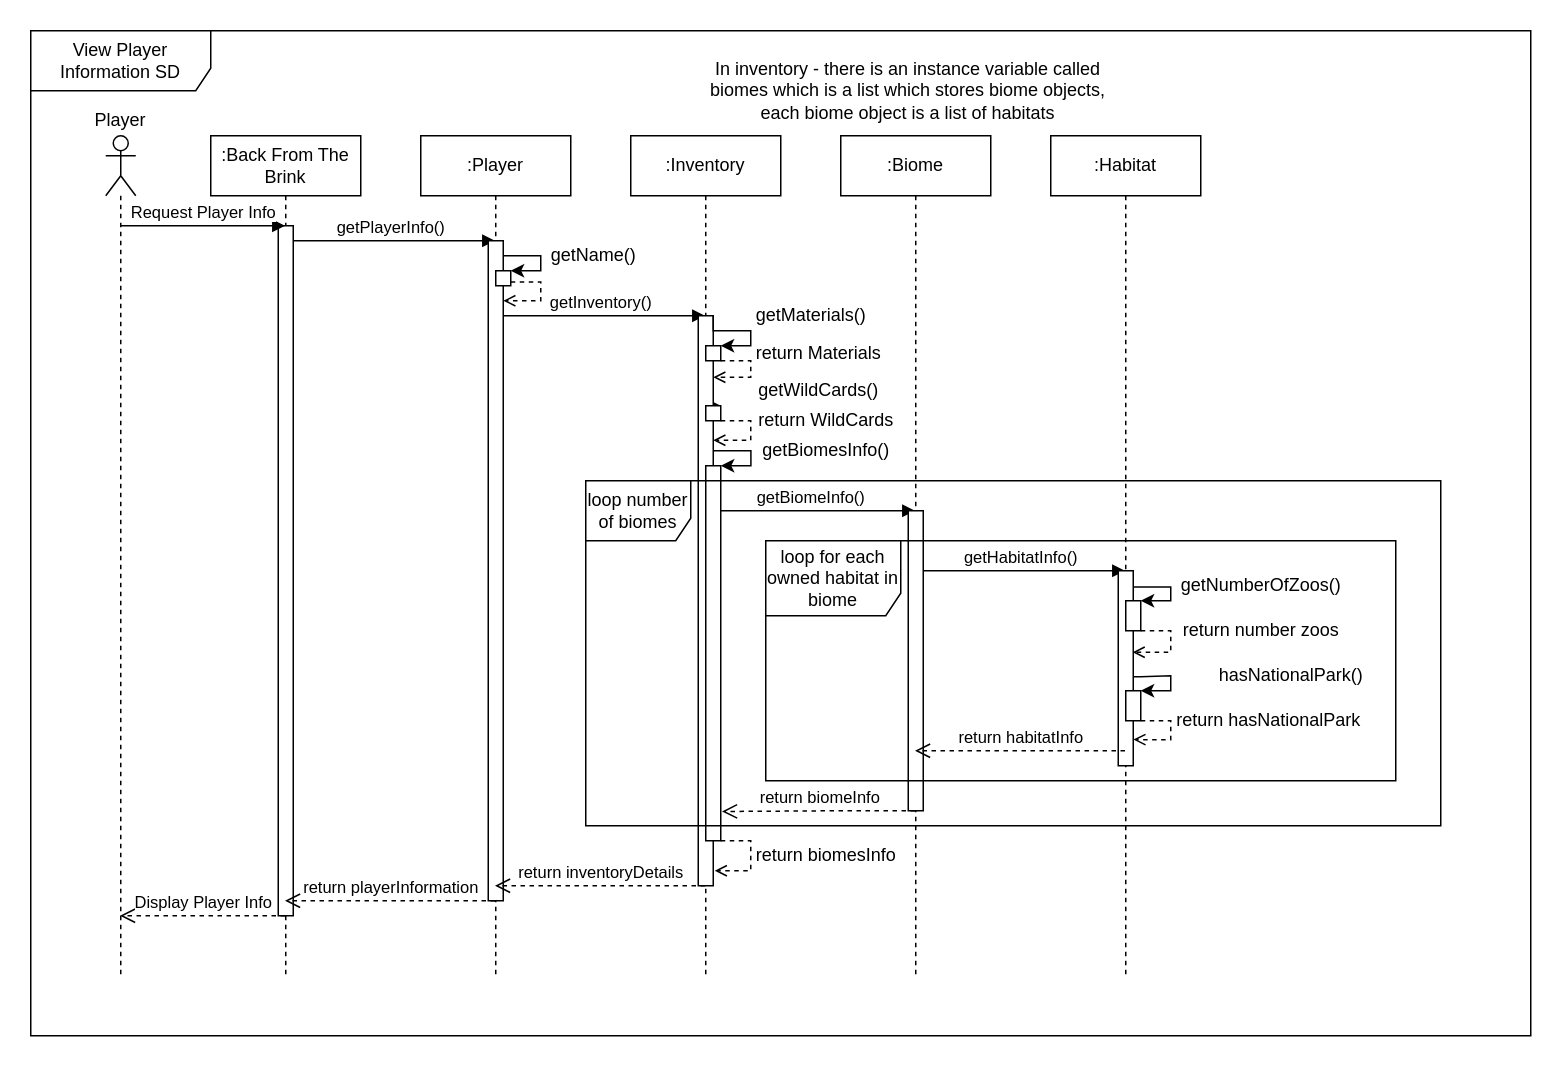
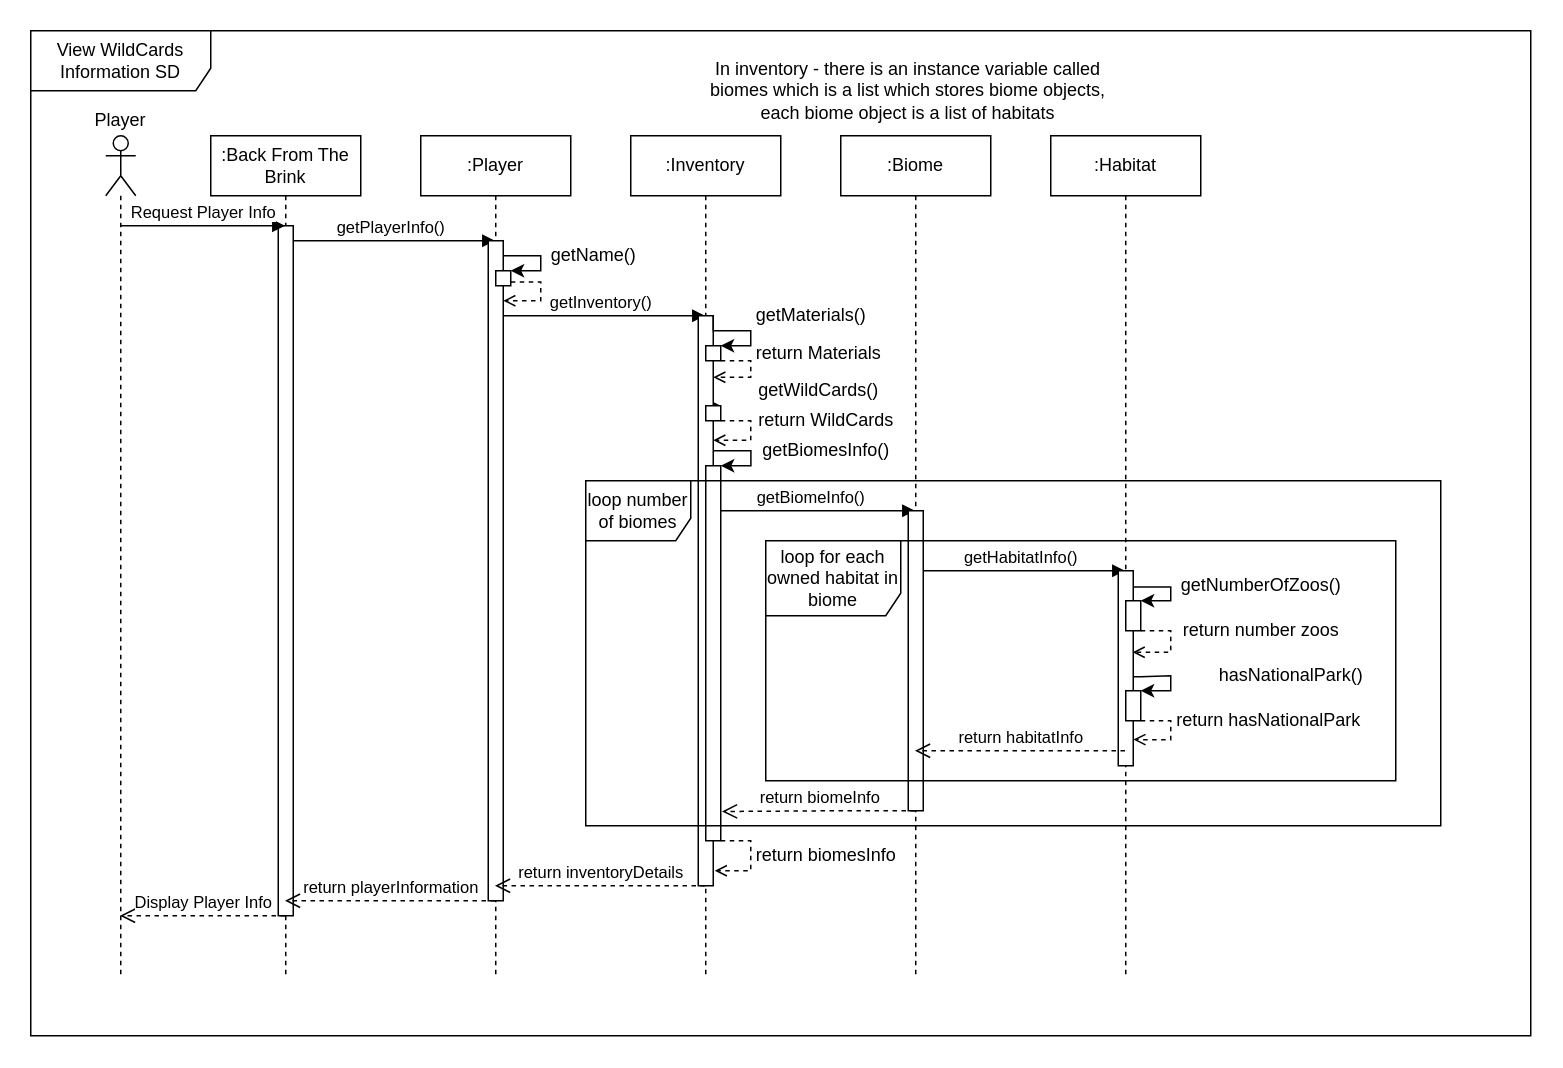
node "View Player Information SD": label "View Player Information SD" -> "View WildCards Information SD"
